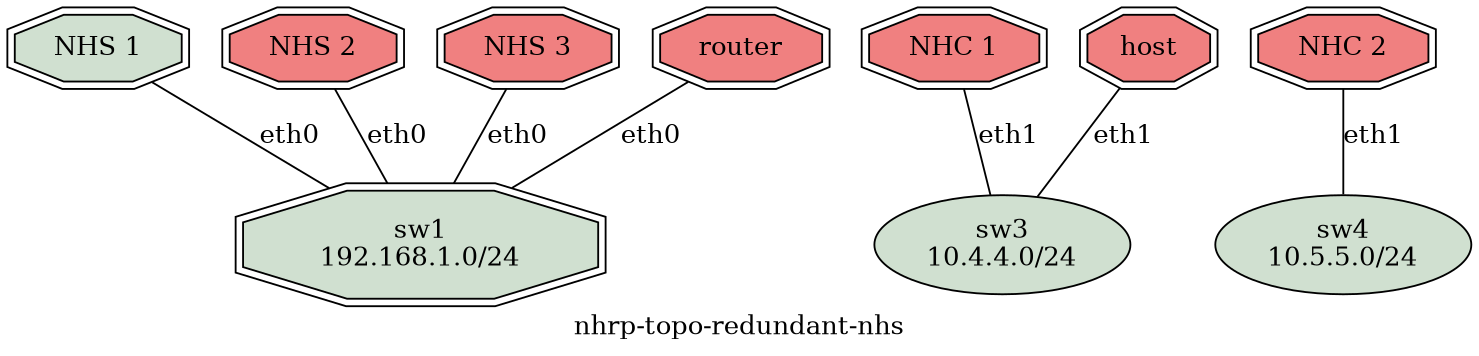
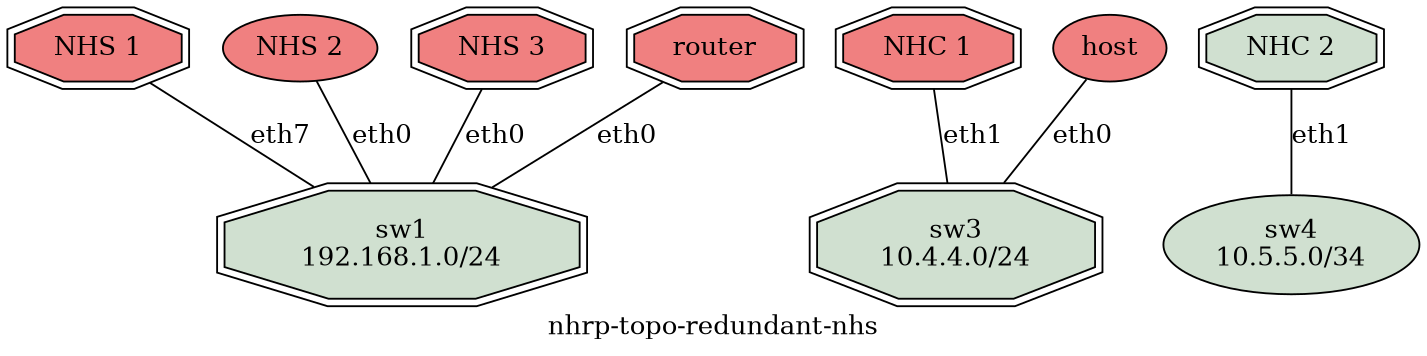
node "NHS 1": fillcolor #d0e0d0 -> #f08080
node "NHS 2": shape doubleoctagon -> ellipse
node "host": shape doubleoctagon -> ellipse
node "NHC 2": fillcolor #f08080 -> #d0e0d0
edge "NHS 1" -- "sw1 192.168.1.0/24": label "eth0" -> "eth7"
edge "host" -- "sw3 10.4.4.0/24": label "eth1" -> "eth0"
node "sw3 10.4.4.0/24": shape ellipse -> doubleoctagon
node "sw4 10.5.5.0/24": label "sw4 10.5.5.0/24" -> "sw4 10.5.5.0/34"
